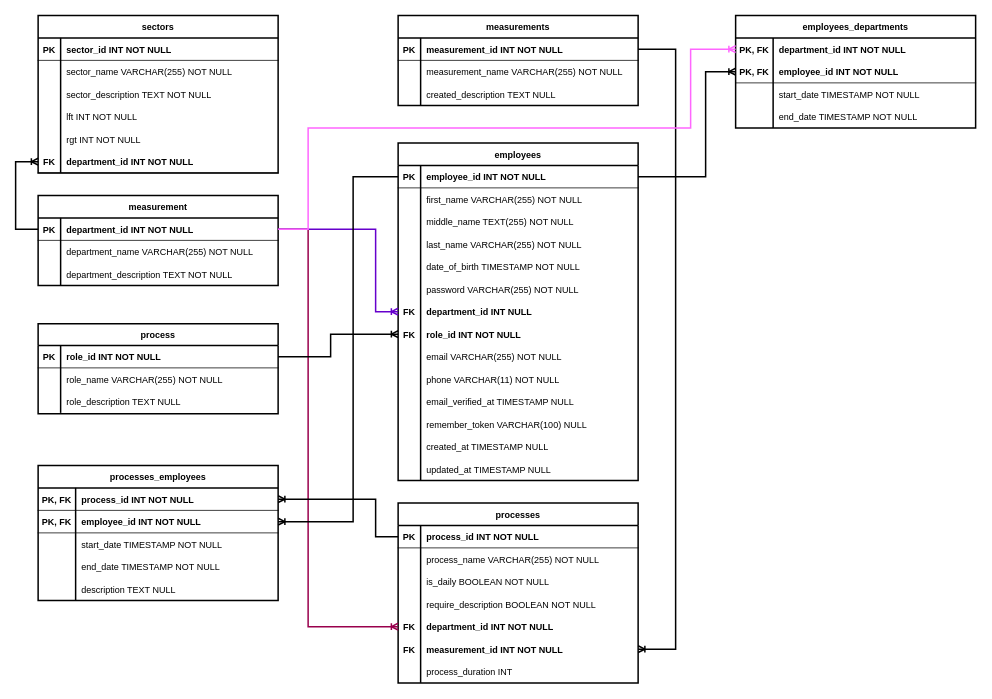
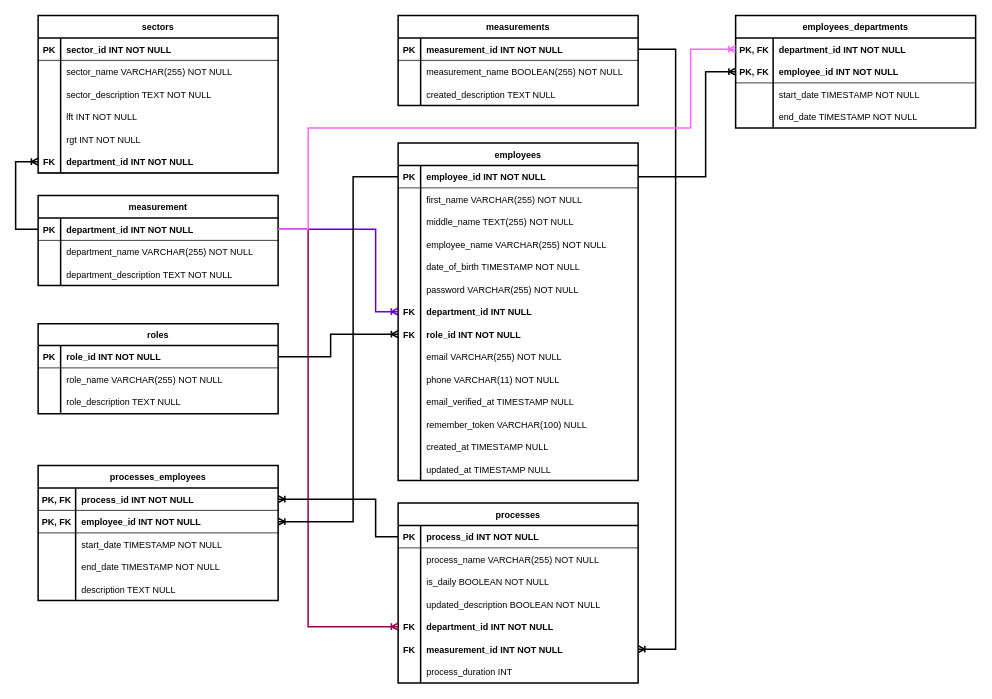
node "measurement_name VARCHAR(255) NOT NULL": label "measurement_name VARCHAR(255) NOT NULL" -> "measurement_name BOOLEAN(255) NOT NULL"
node "last_name VARCHAR(255) NOT NULL": label "last_name VARCHAR(255) NOT NULL" -> "employee_name VARCHAR(255) NOT NULL"
node "process": label "process" -> "roles"
node "require_description BOOLEAN NOT NULL": label "require_description BOOLEAN NOT NULL" -> "updated_description BOOLEAN NOT NULL"
